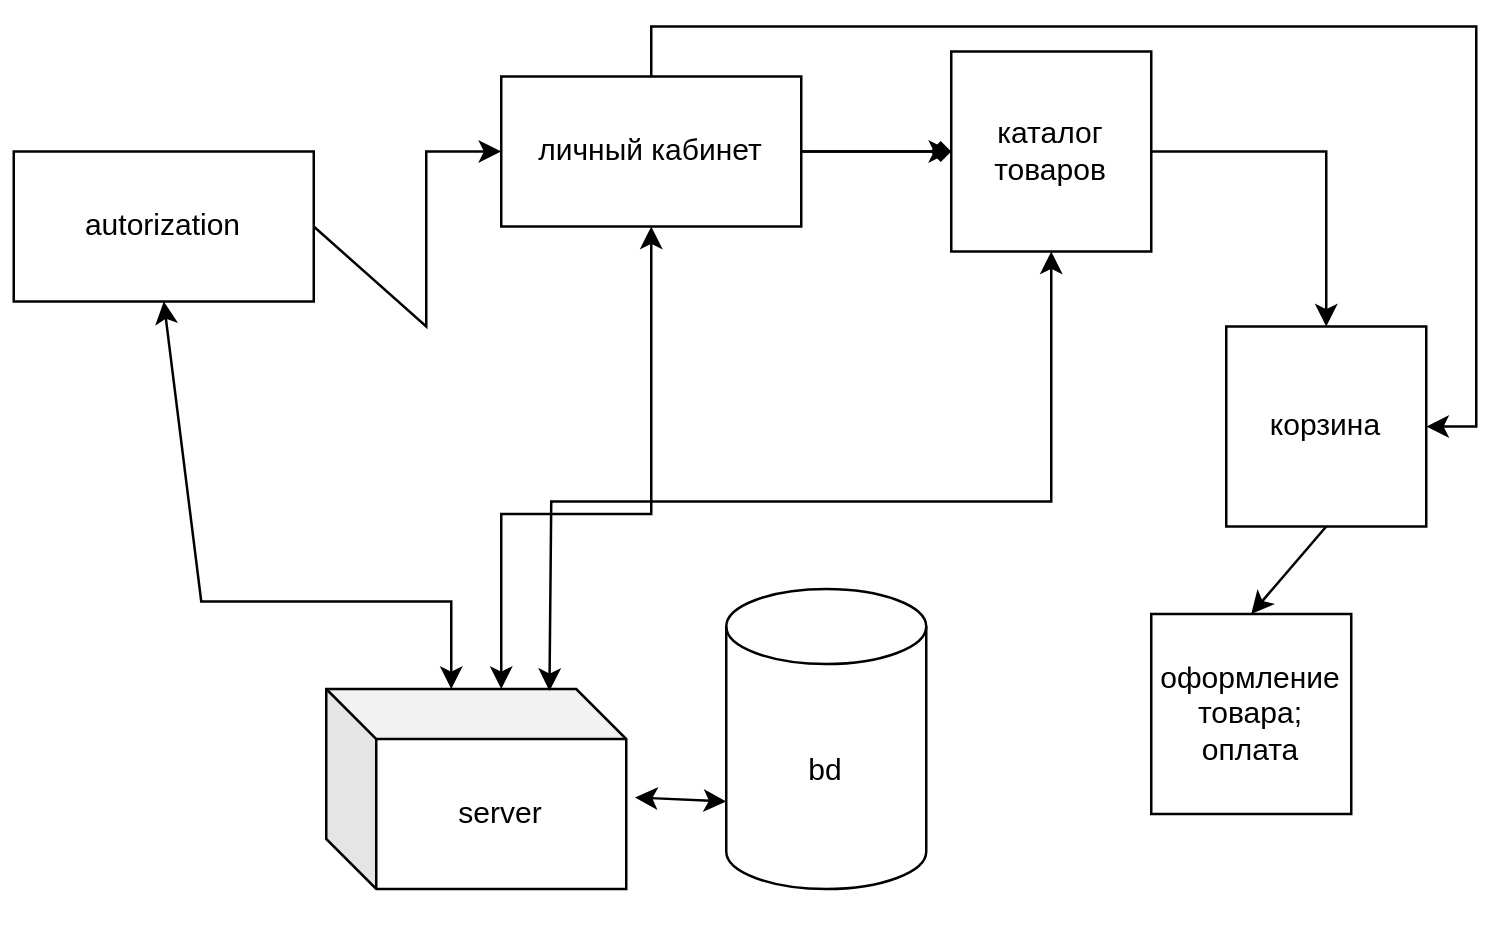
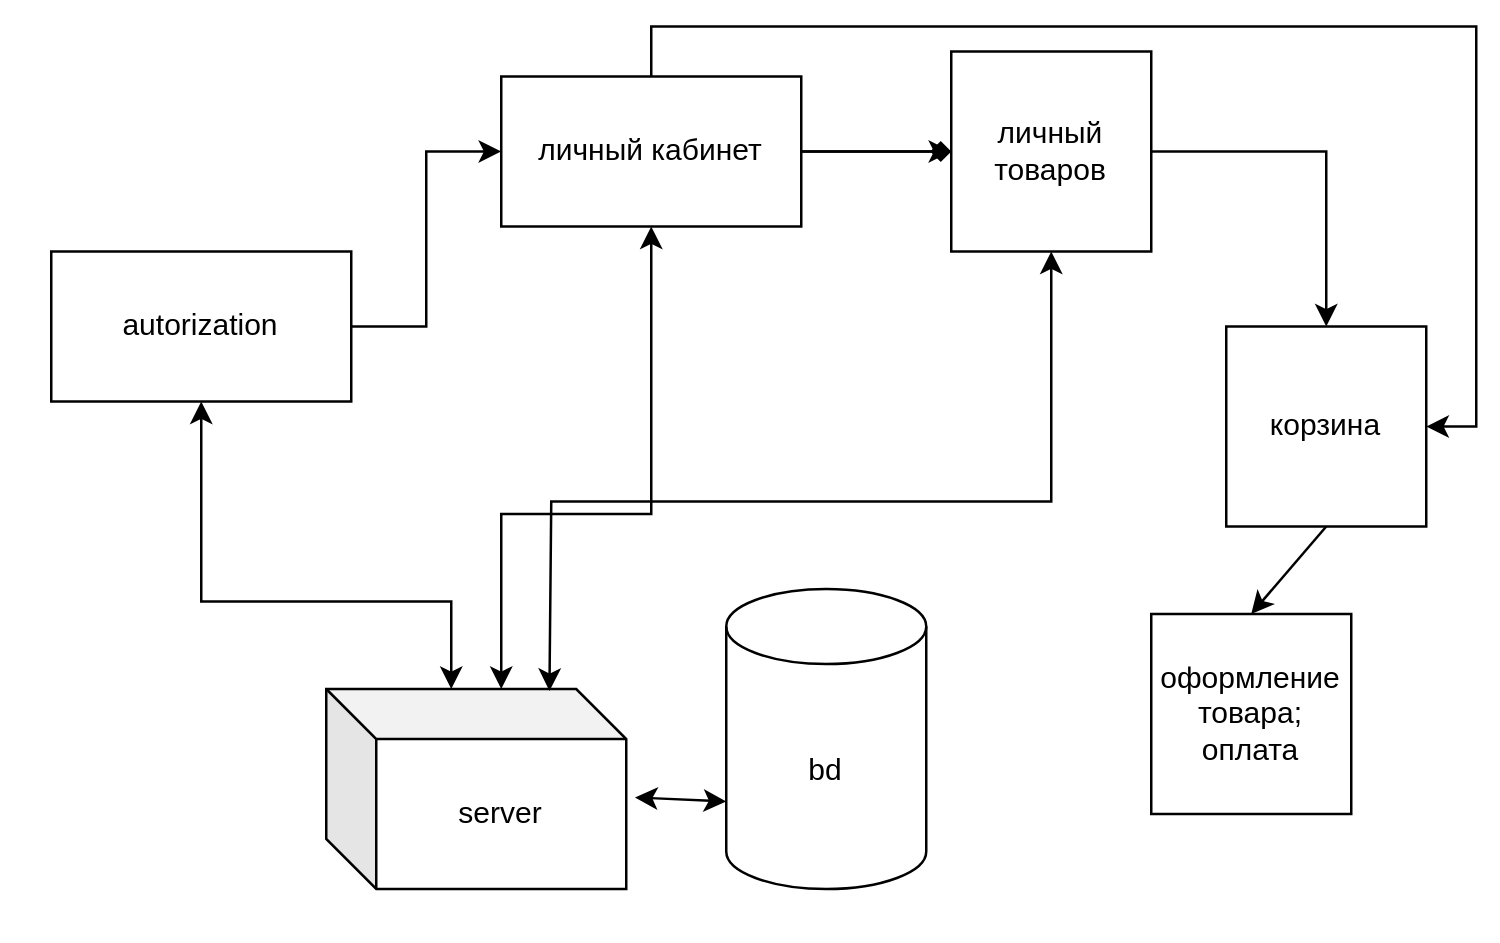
node "каталог товаров": label "каталог товаров" -> "личный товаров"
node "autorization": moved (164, 226) -> (201, 326)
